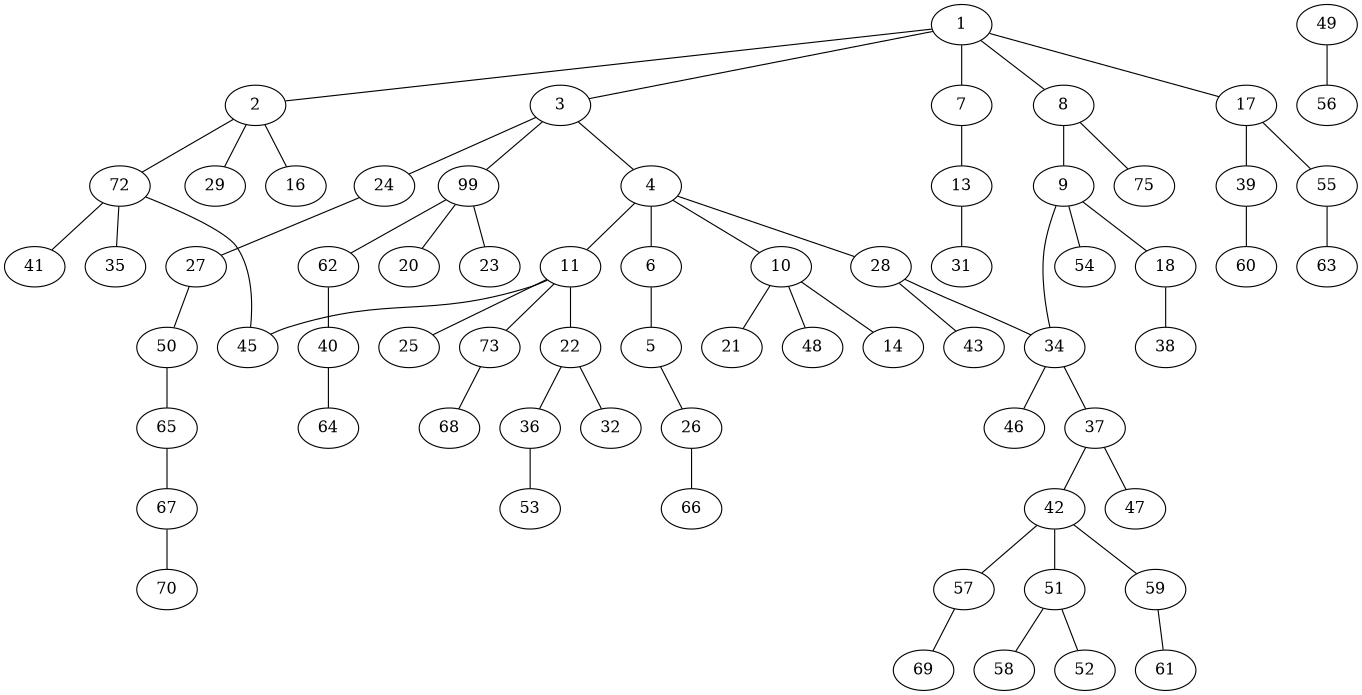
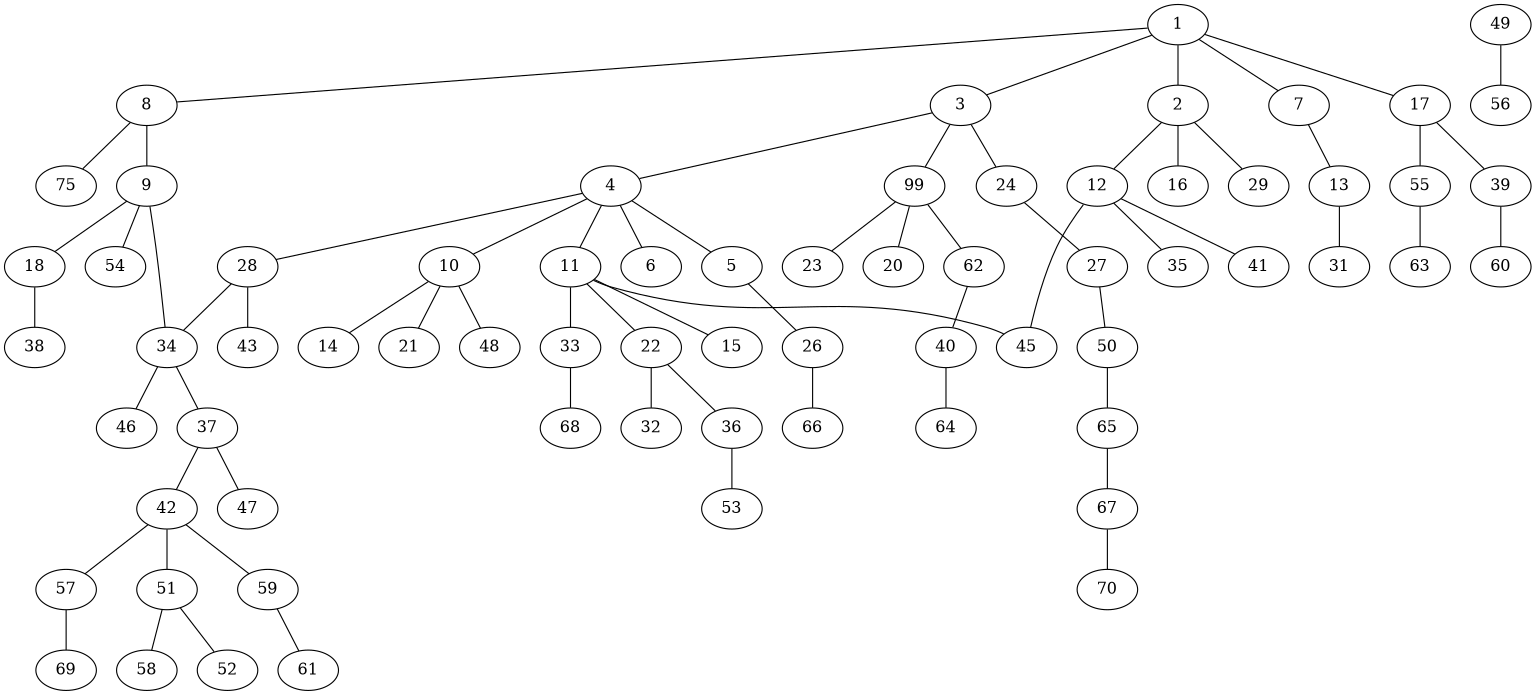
node "72": label "72" -> "12"
edge "6" -- "5": now "4" -- "5"
node "25": label "25" -> "15"
node "73": label "73" -> "33"
